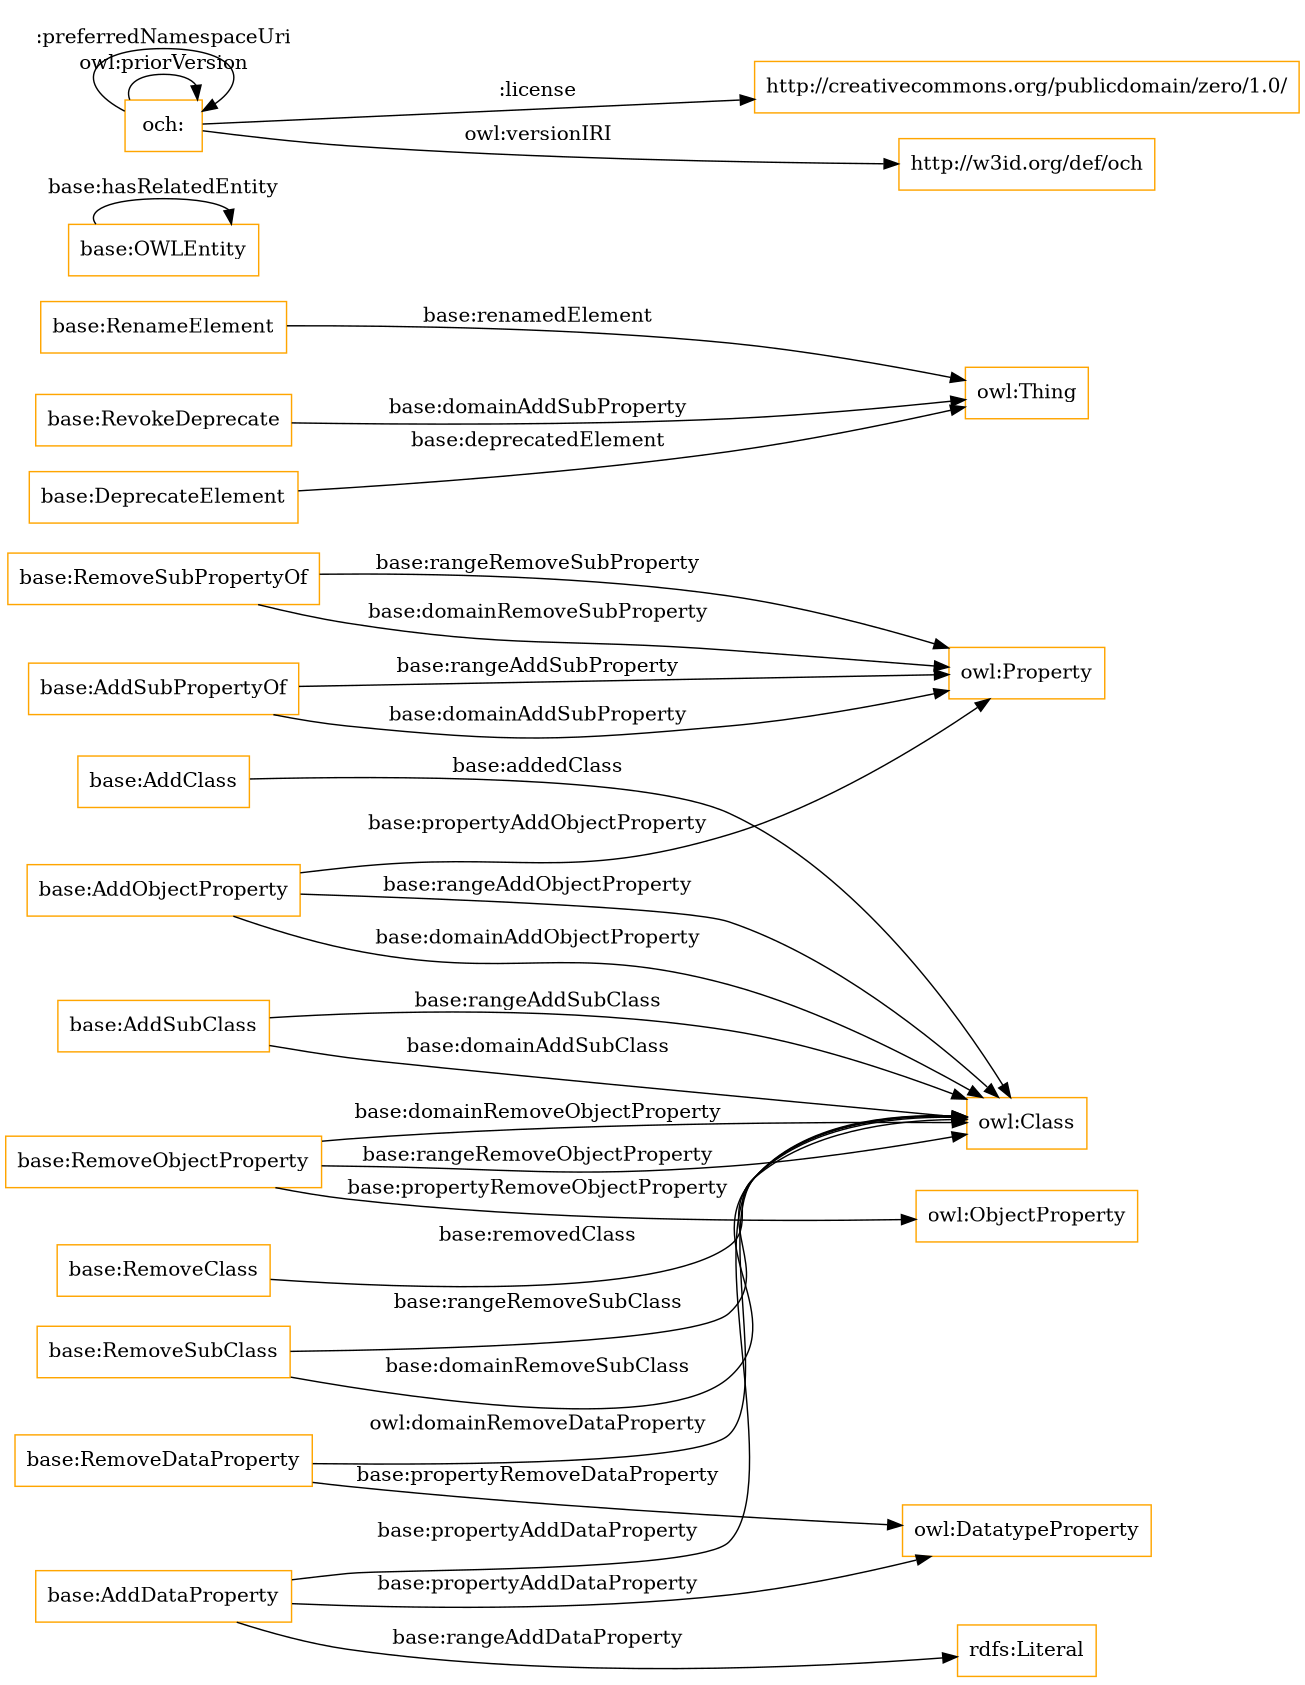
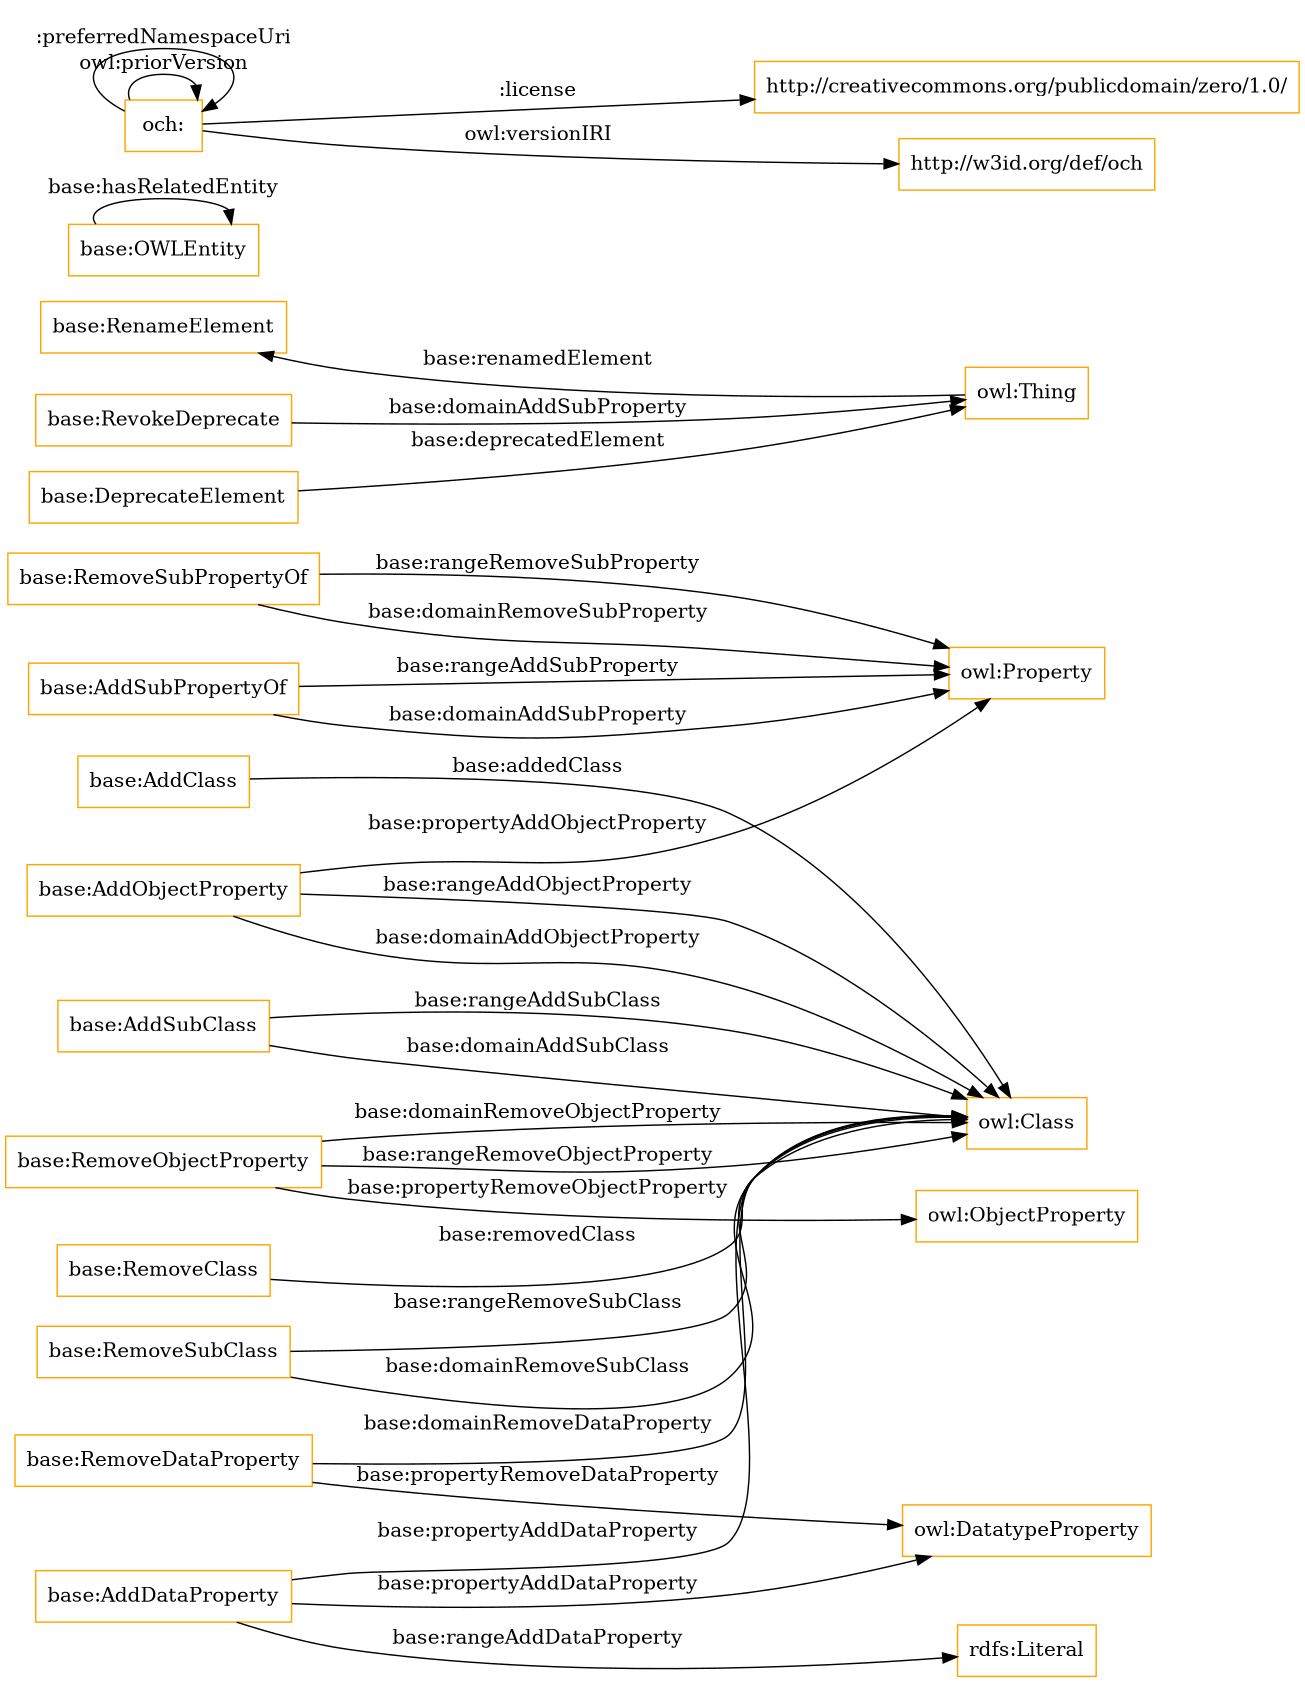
edge "base:RenameElement" -> "owl:Thing": reversed
edge "base:RemoveDataProperty" -> "owl:Class": label "owl:domainRemoveDataProperty" -> "base:domainRemoveDataProperty"
